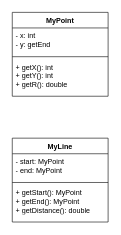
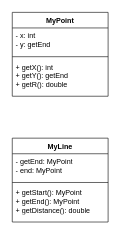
node "+ getX(): int + getY(): int + getR(): double": label "+ getX(): int + getY(): int + getR(): double" -> "+ getX(): int + getY(): getEnd + getR(): double"
node "- start: MyPoint - end: MyPoint": label "- start: MyPoint - end: MyPoint" -> "- getEnd: MyPoint - end: MyPoint"
